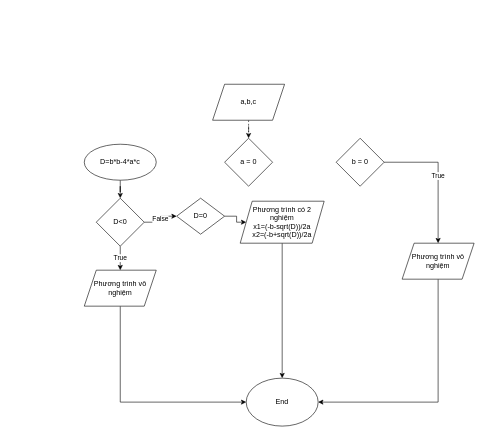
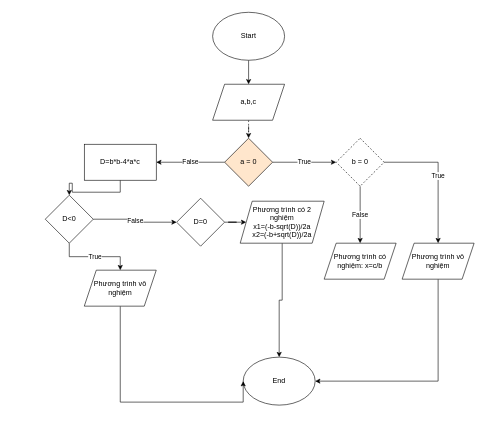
node "Start": added
edge "Start" -> "a,b,c": added
node "D=b*b-4*a*c": shape ellipse -> rectangle
edge "a = 0" -> "D=b*b-4*a*c": added, label "False"
node "a = 0": fillcolor #ffffff -> #ffe6cc
edge "a = 0" -> "b = 0": added, label "True"
node "b = 0": style solid -> dashed
edge "b = 0" -> "Phương trình có nghiệm: x=c/b": added, label "False"
node "D=0": size 48x36 -> 48x48
node "D<0": moved (120, 222) -> (69, 219)
node "Phương trình có nghiệm: x=c/b": added
node "End": moved (282, 402) -> (279, 381)
